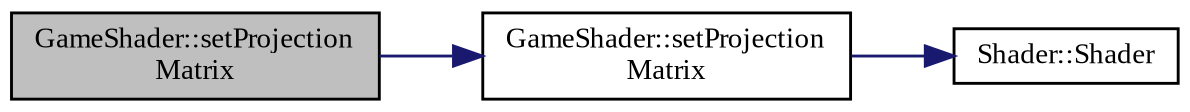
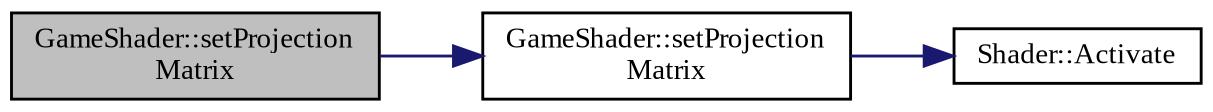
node "Shader::Shader": label "Shader::Shader" -> "Shader::Activate"
